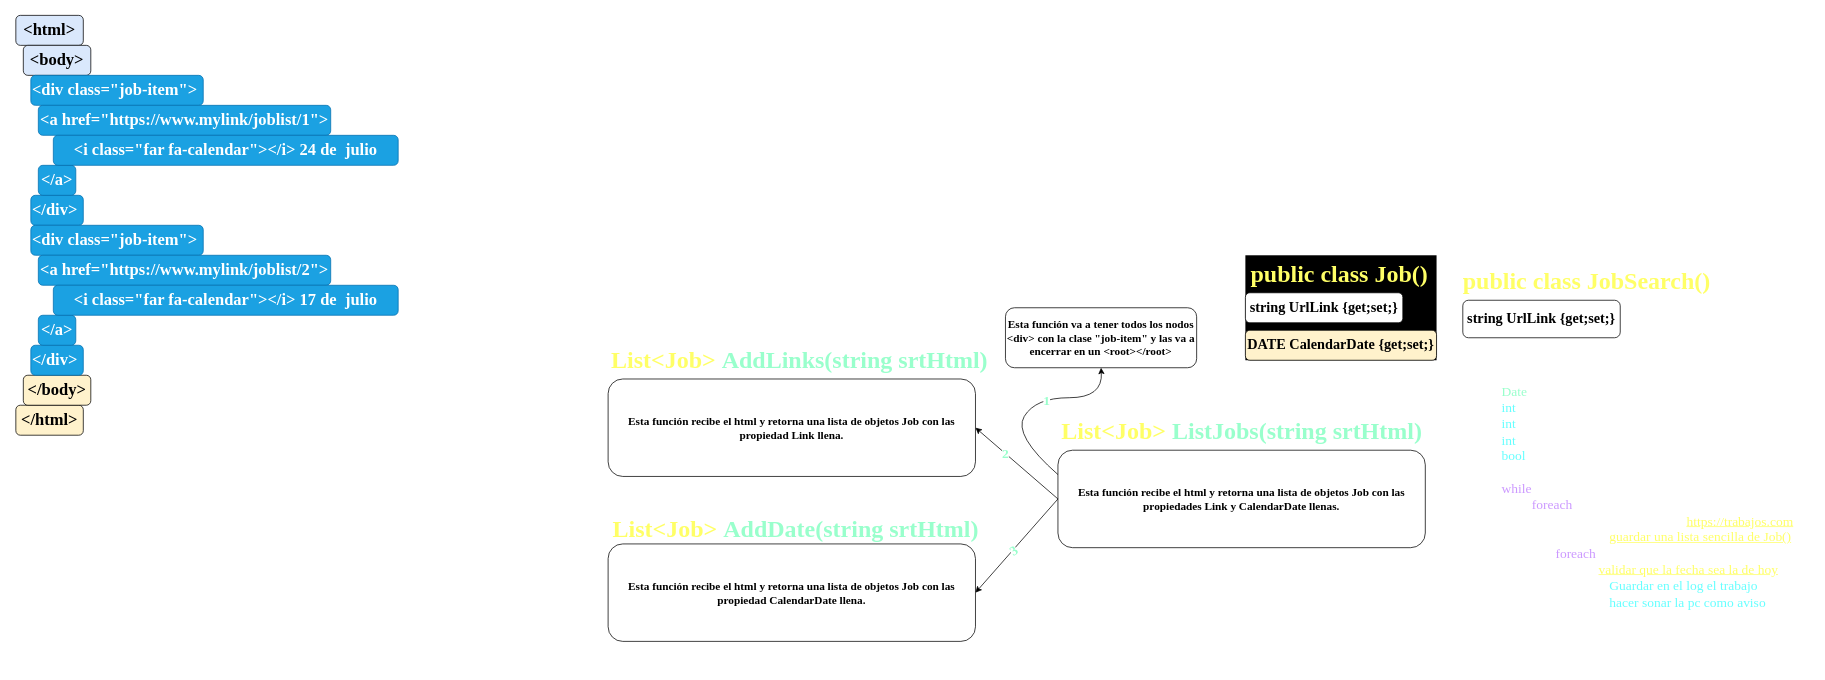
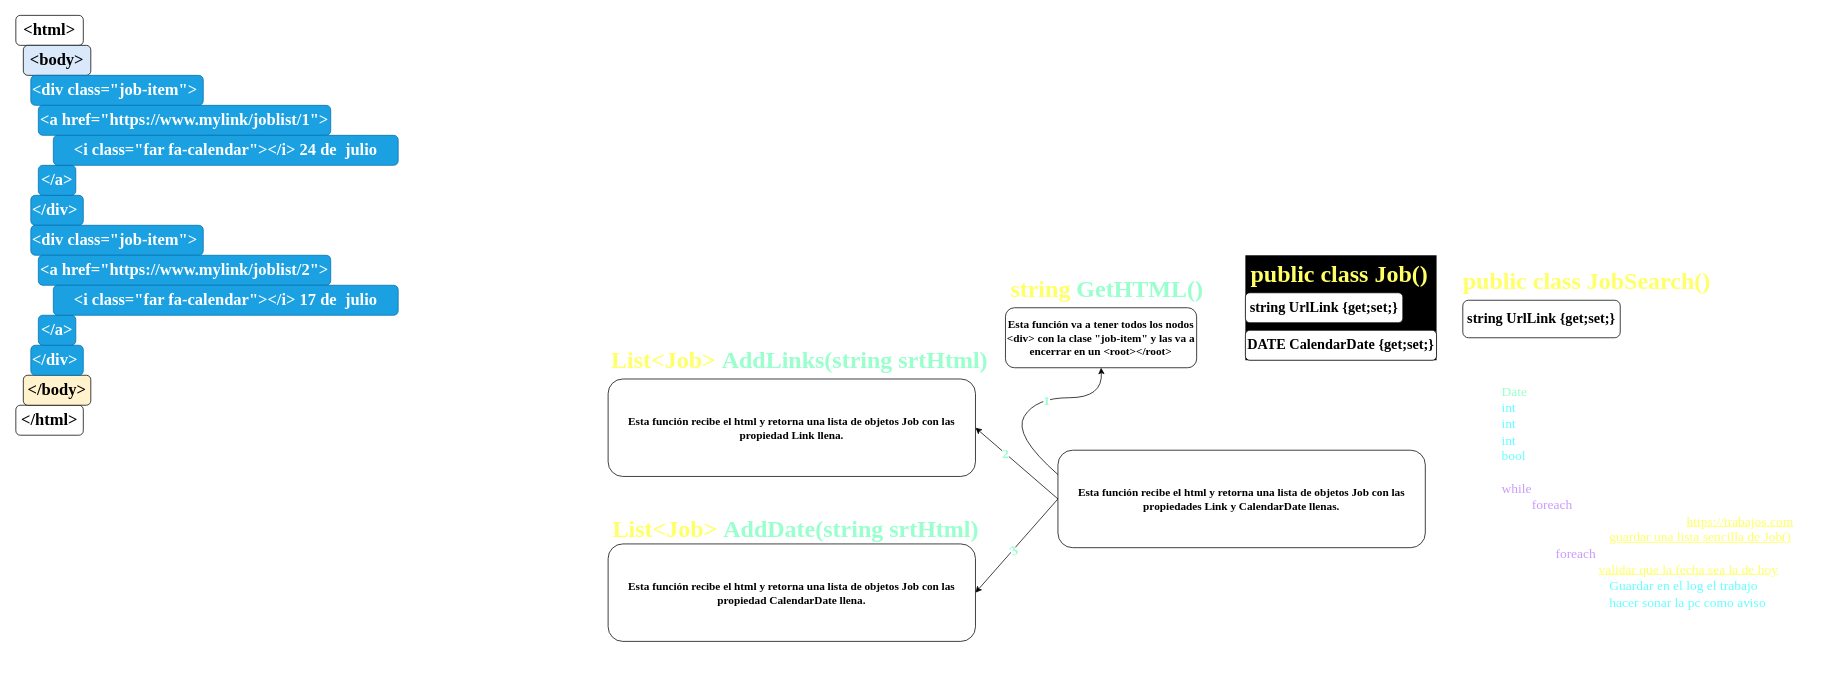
node "<html>": fillcolor #dae8fc -> #ffffff
node "string GetHTML()": added
node "DATE CalendarDate {get;set;}": fillcolor #fff2cc -> #ffffff
node "</html>": fillcolor #fff2cc -> #ffffff
node "List<Job> ListJobs(string srtHtml)": removed
